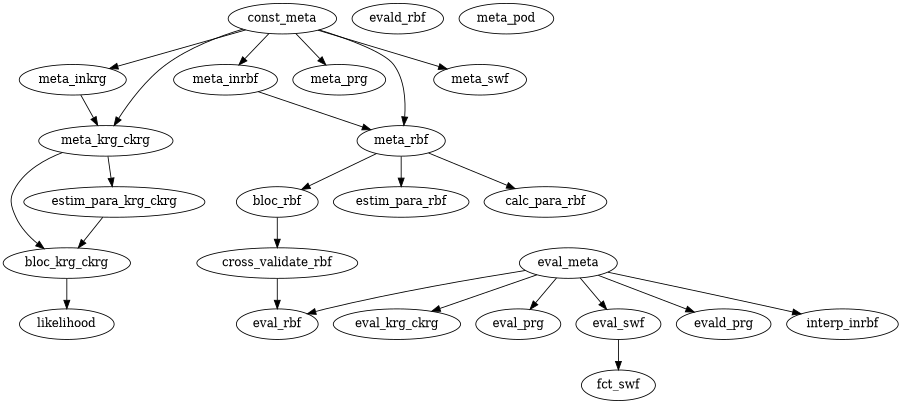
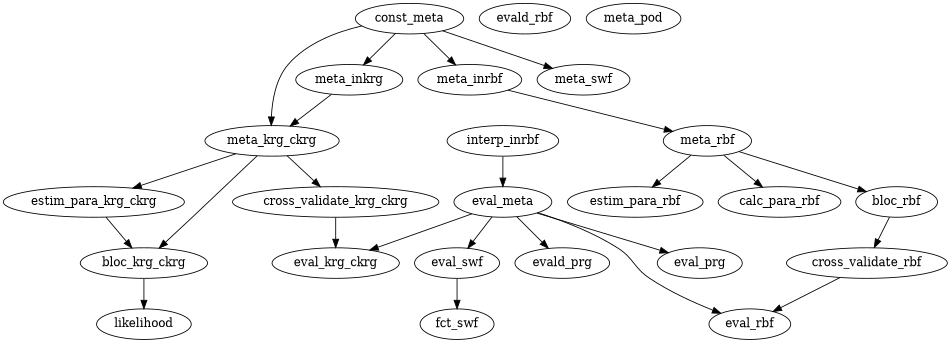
edge "const_meta" -> "meta_rbf": removed
node "meta_prg": removed
node "cross_validate_krg_ckrg": added
edge "eval_meta" -> "interp_inrbf": reversed
